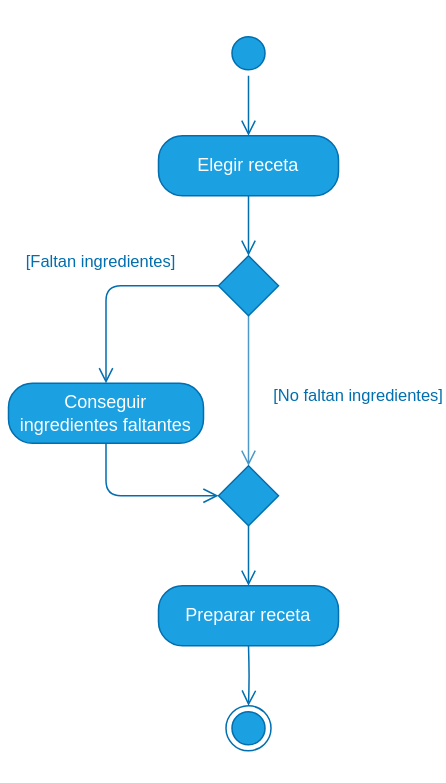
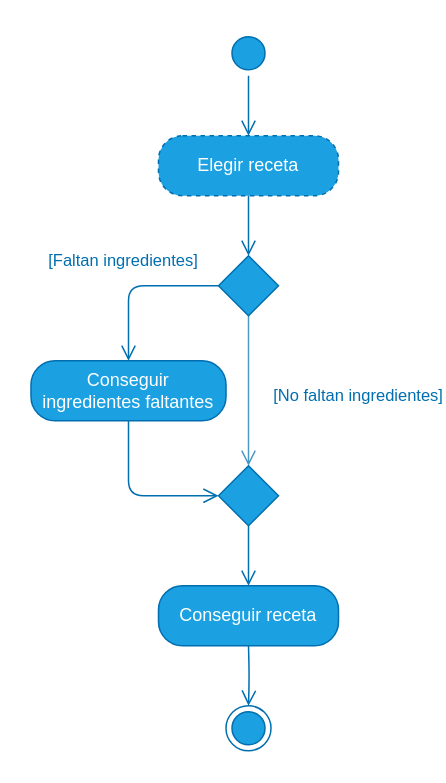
node "Elegir receta": style solid -> dashed
node "Conseguir ingredientes faltantes": moved (106, 413) -> (128, 391)
node "Preparar receta": label "Preparar receta" -> "Conseguir receta"
